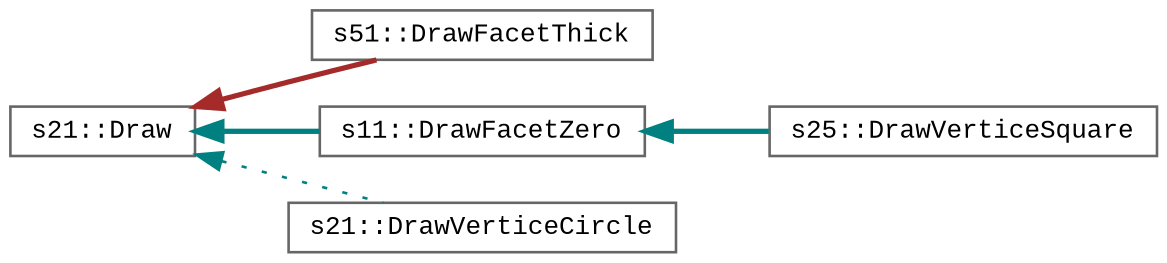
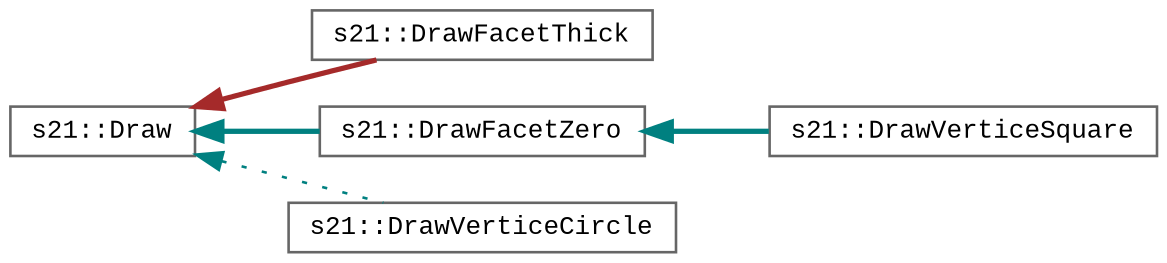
node "s51::DrawFacetThick": label "s51::DrawFacetThick" -> "s21::DrawFacetThick"
node "s11::DrawFacetZero": label "s11::DrawFacetZero" -> "s21::DrawFacetZero"
node "s25::DrawVerticeSquare": label "s25::DrawVerticeSquare" -> "s21::DrawVerticeSquare"
